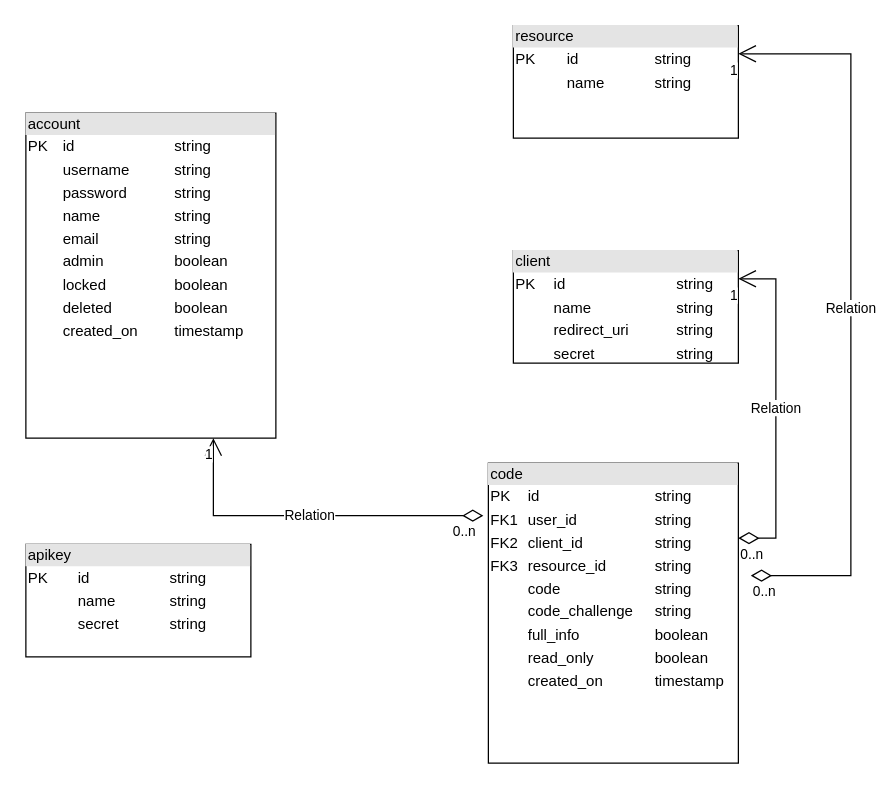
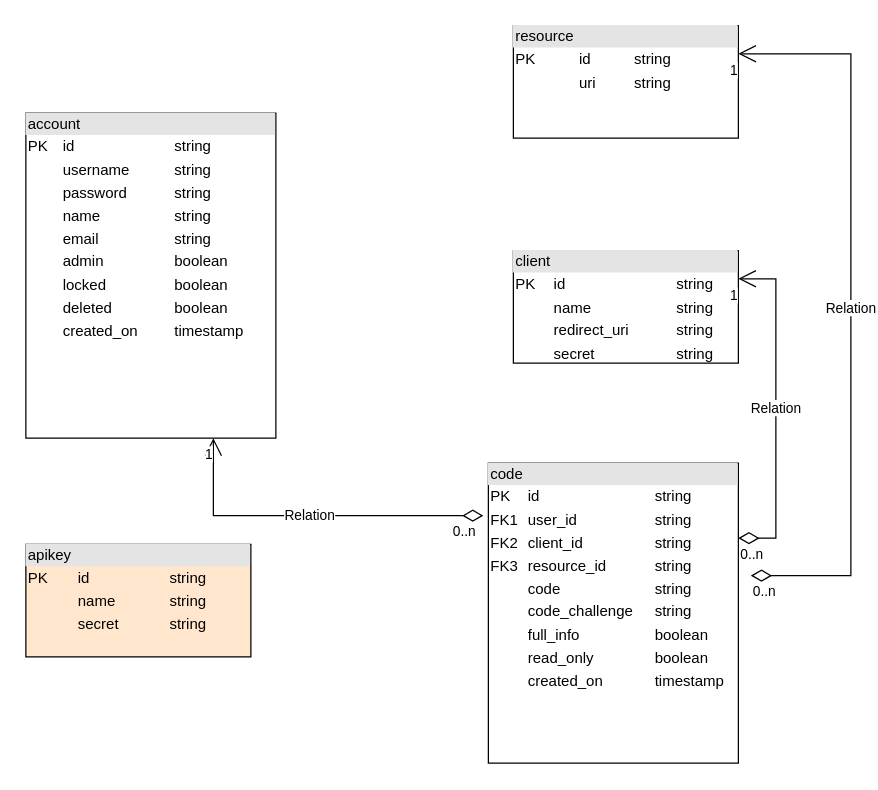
node "resource PK id string name string": label "resource PK id string name string" -> "resource PK id string uri string"
node "apikey PK id string name string secret string": fillcolor #ffffff -> #ffe6cc
